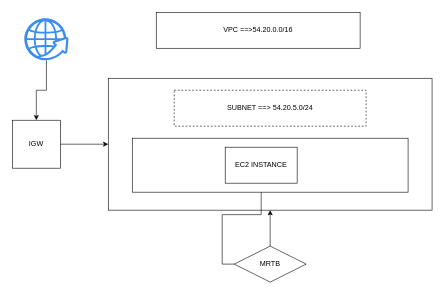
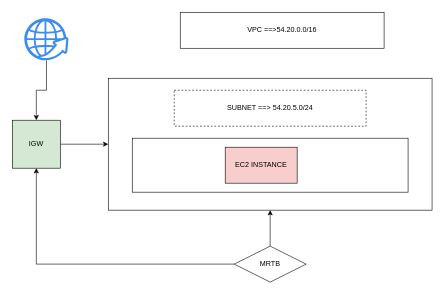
node "VPC ==>54.20.0.0/16": moved (258, 30) -> (282, 30)
node "IGW": fillcolor #ffffff -> #d5e8d4
node "EC2 INSTANCE": fillcolor #ffffff -> #f8cecc
edge "MRTB" -> "EC2 INSTANCE": now "MRTB" -> "IGW"
